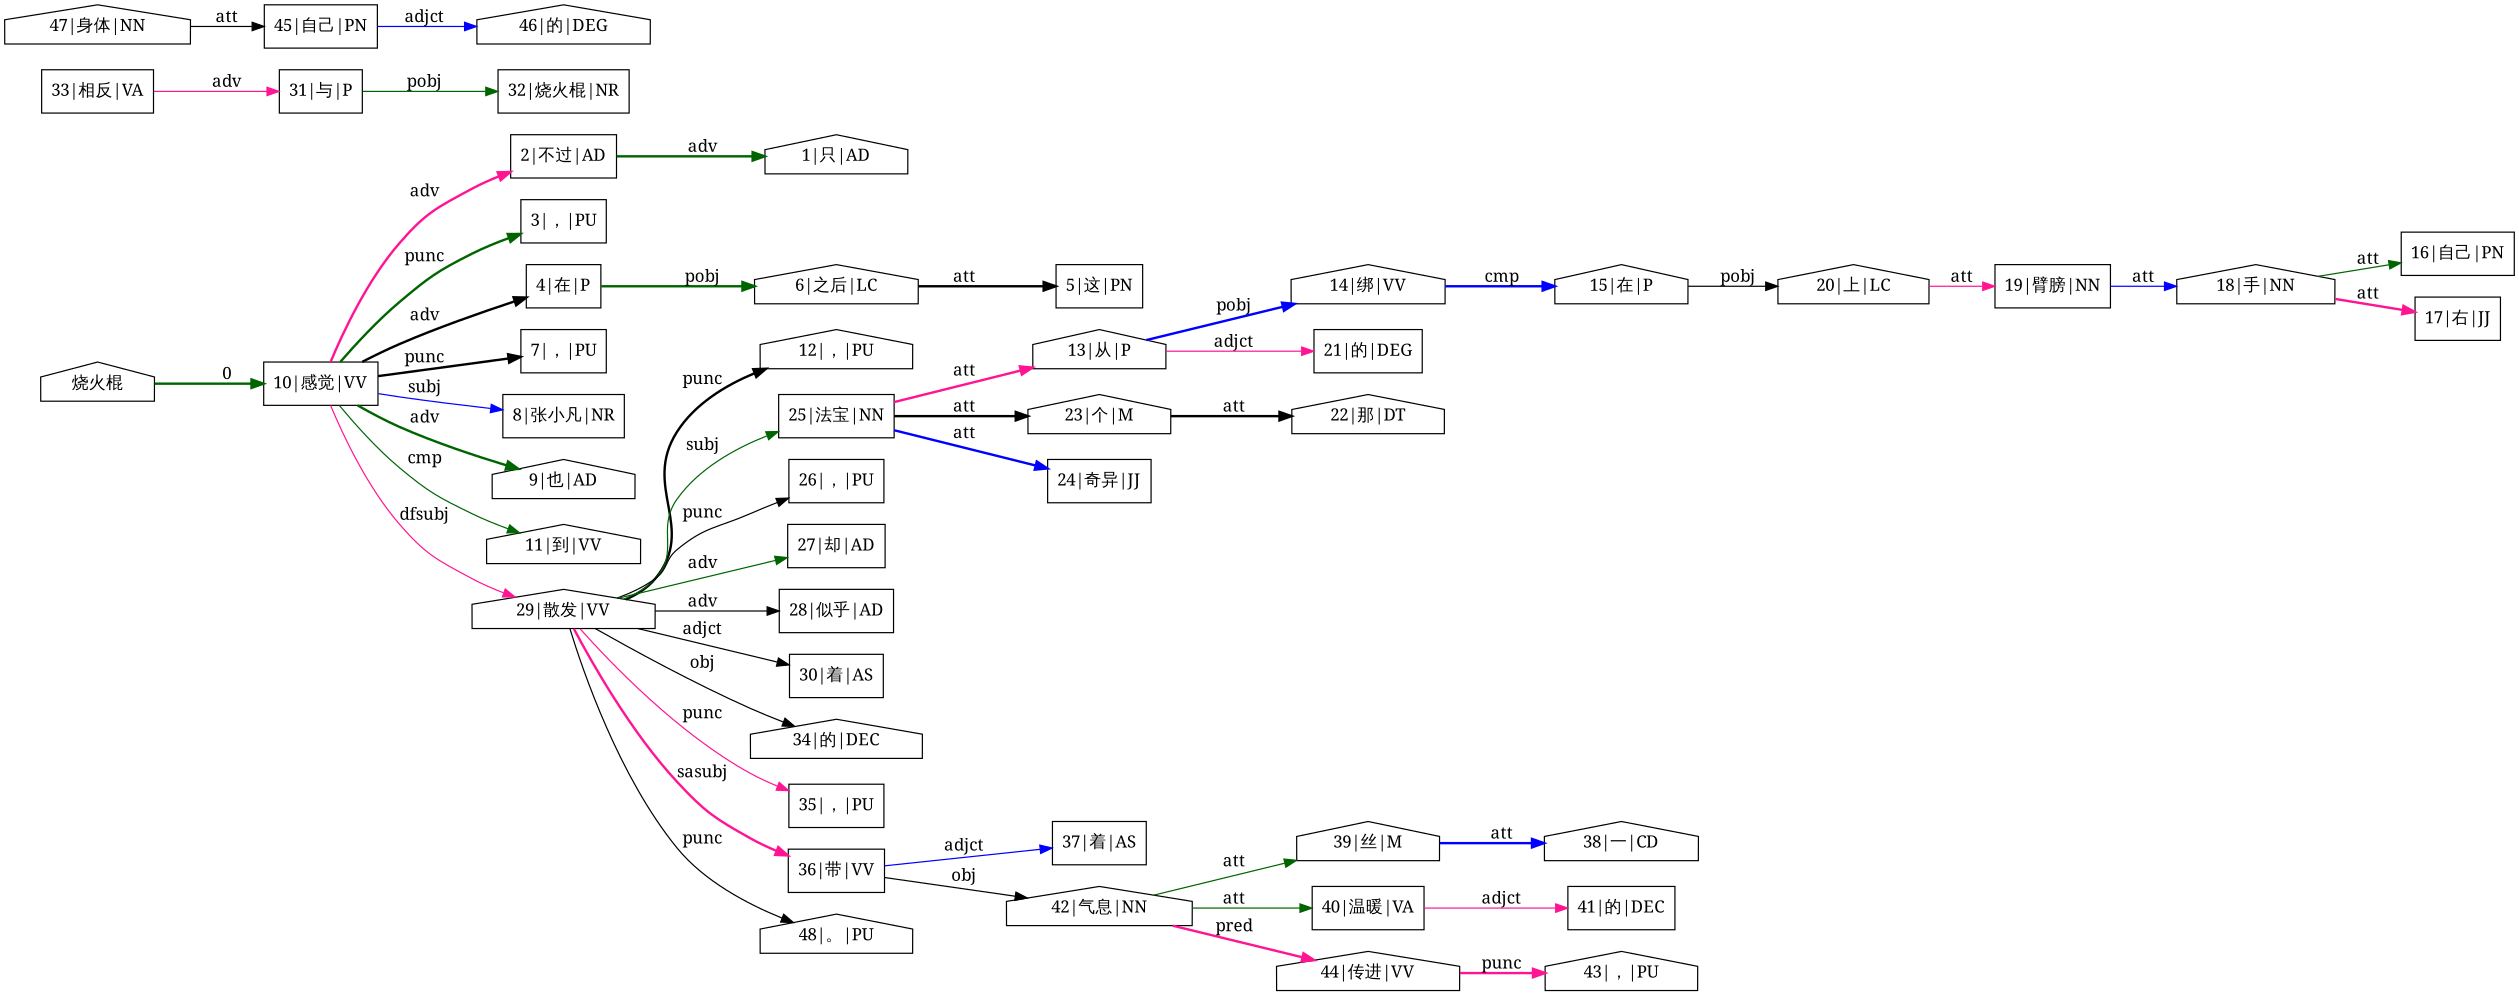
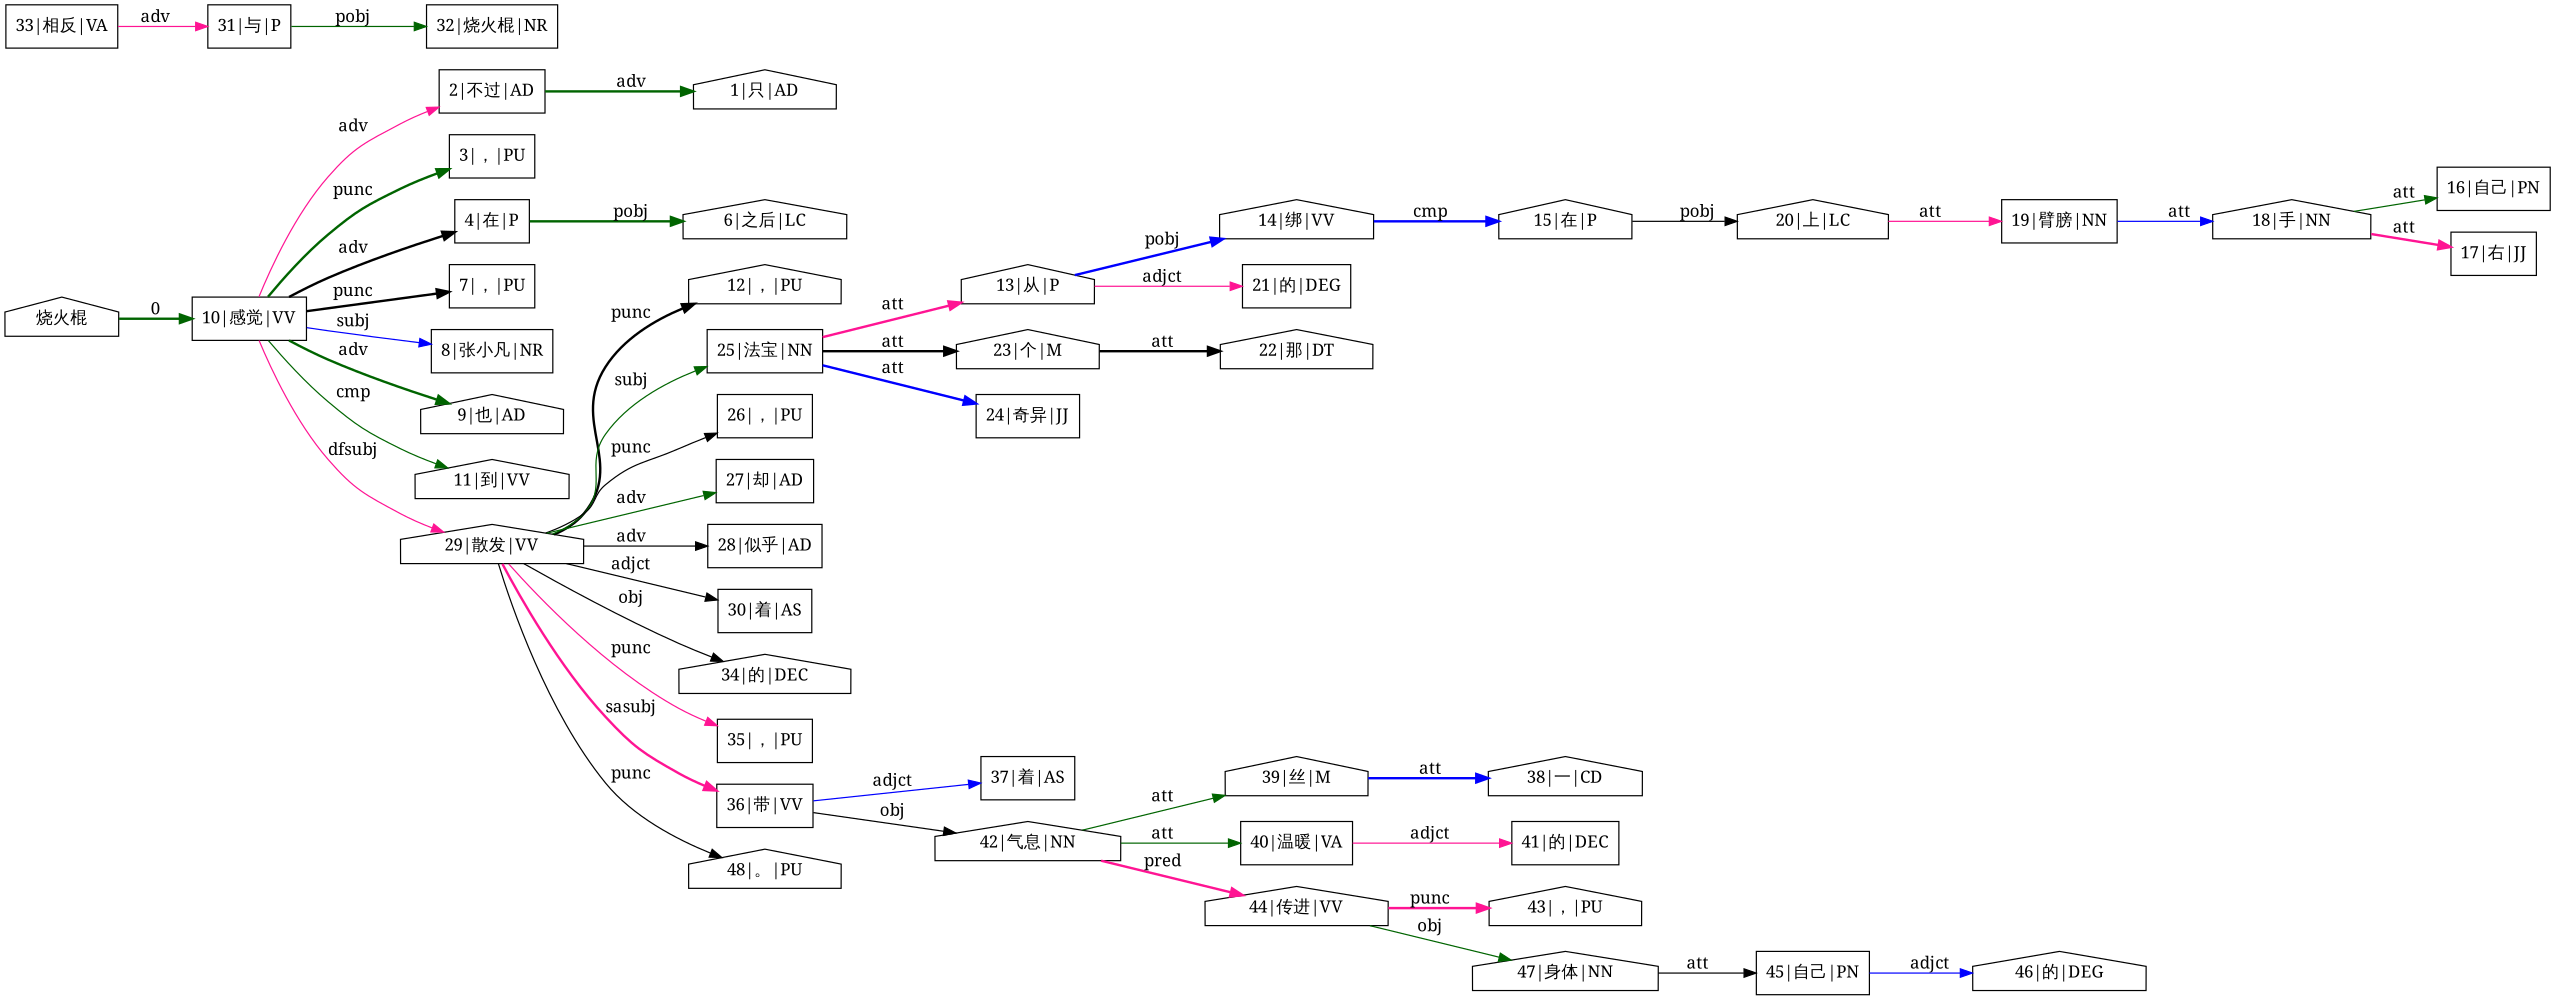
edge "10|感觉|VV" -> "2|不过|AD": style bold -> solid
node "5|这|PN": removed
edge "44|传进|VV" -> "47|身体|NN": added, label "obj"
